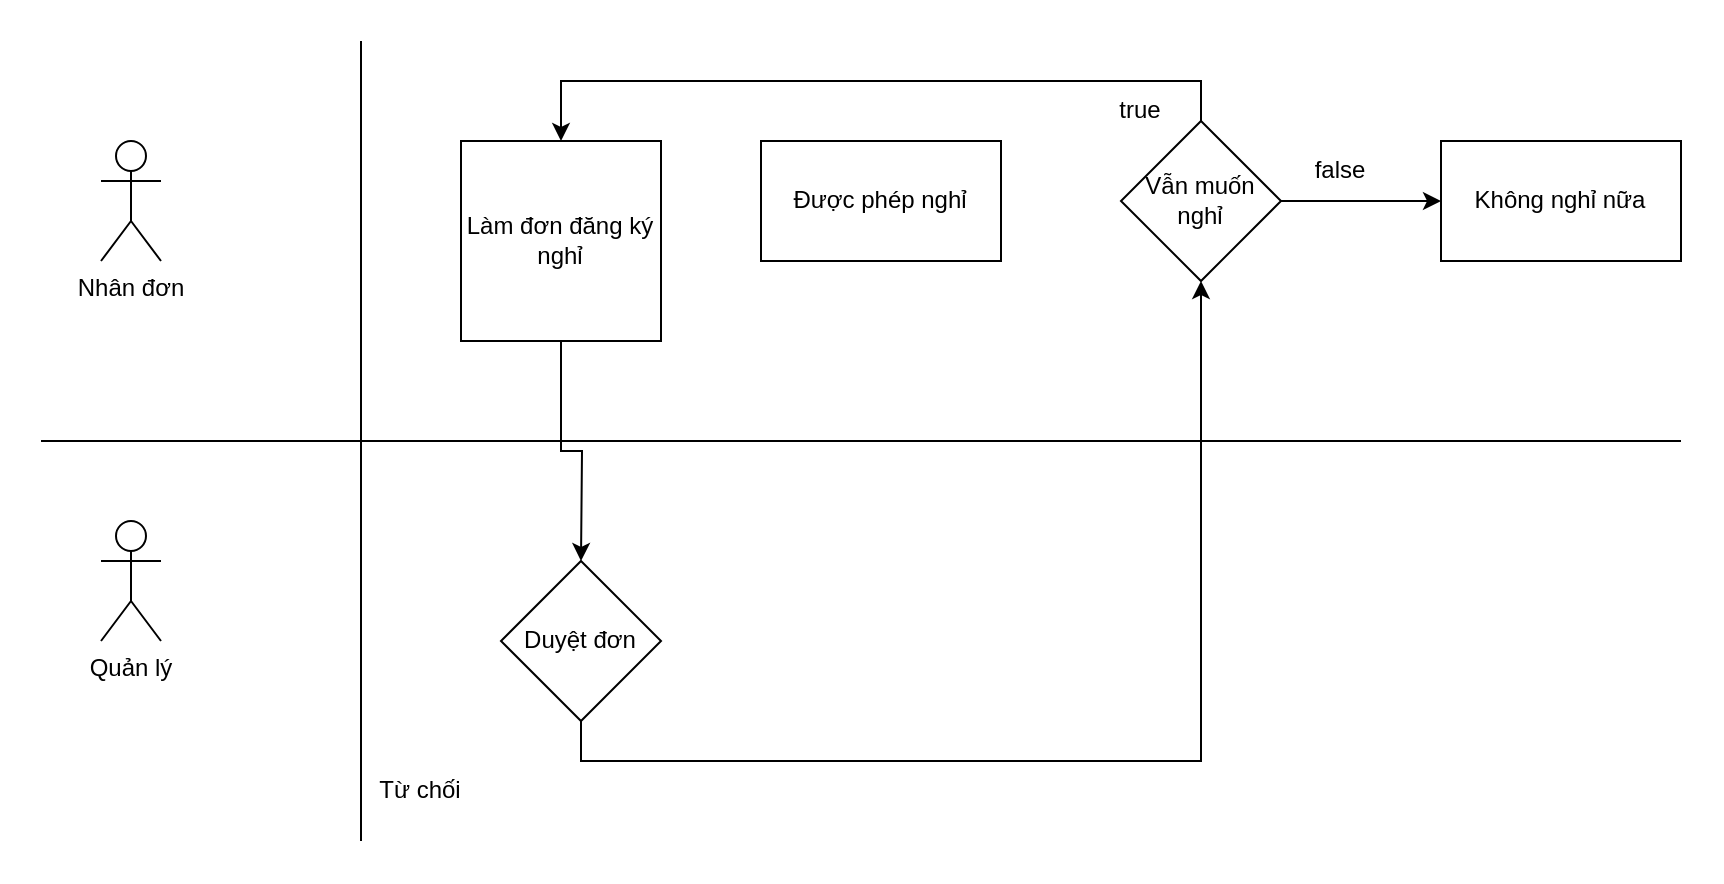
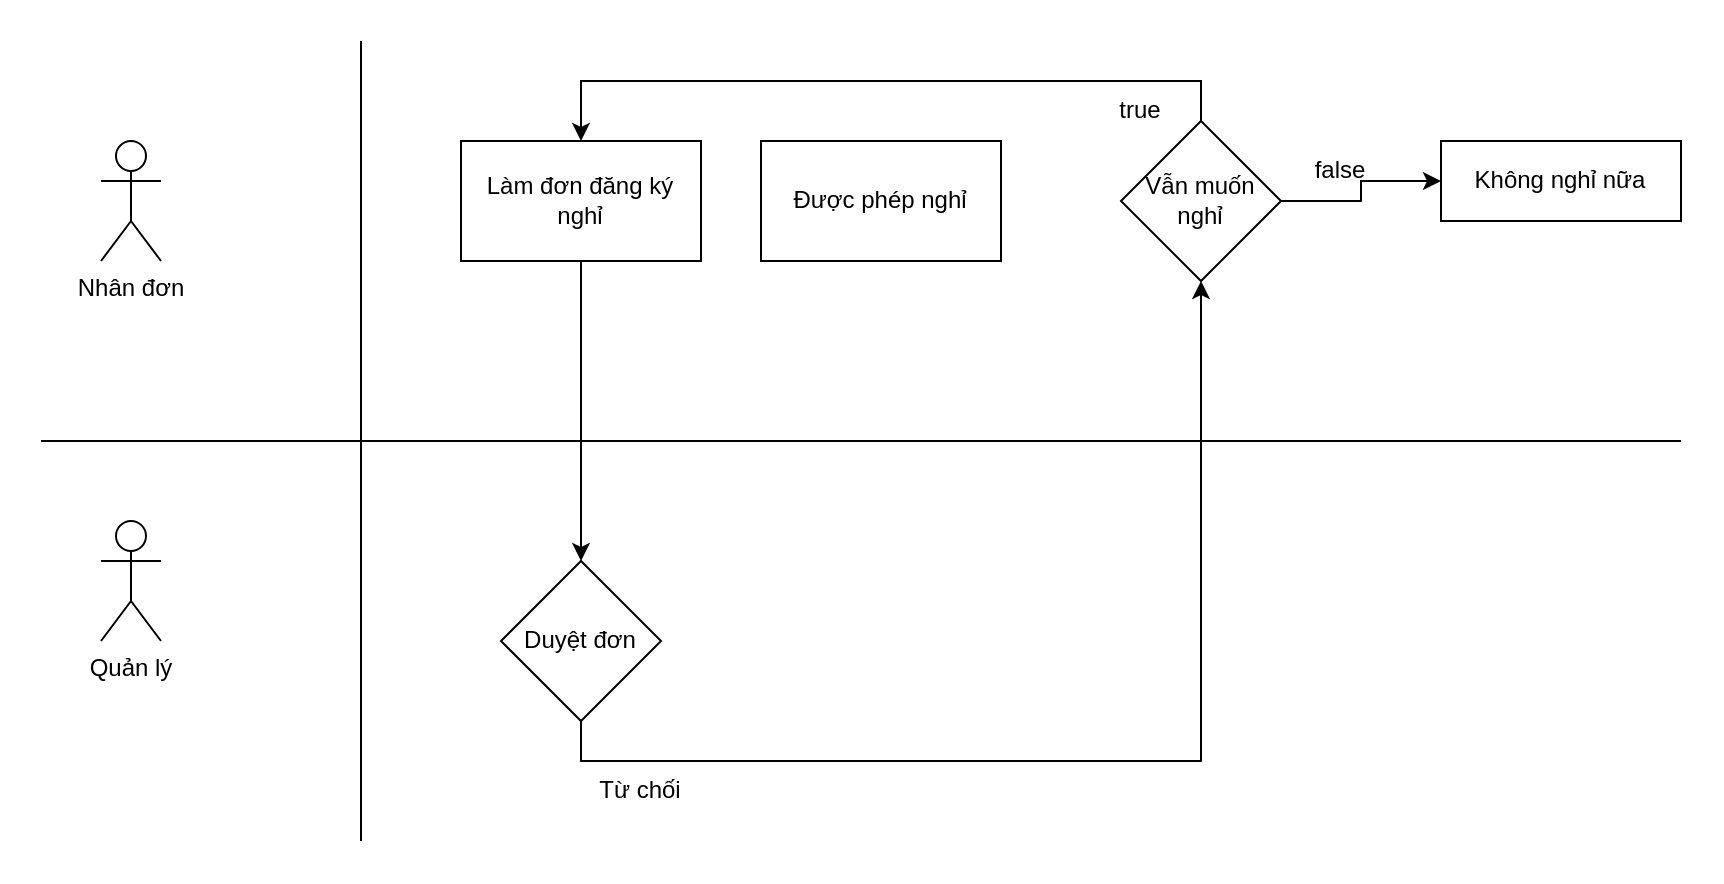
node "Không nghỉ nữa": size 240x120 -> 240x80
node "Làm đơn đăng ký nghỉ": size 200x200 -> 240x120
node "Từ chối": moved (421, 791) -> (641, 791)
